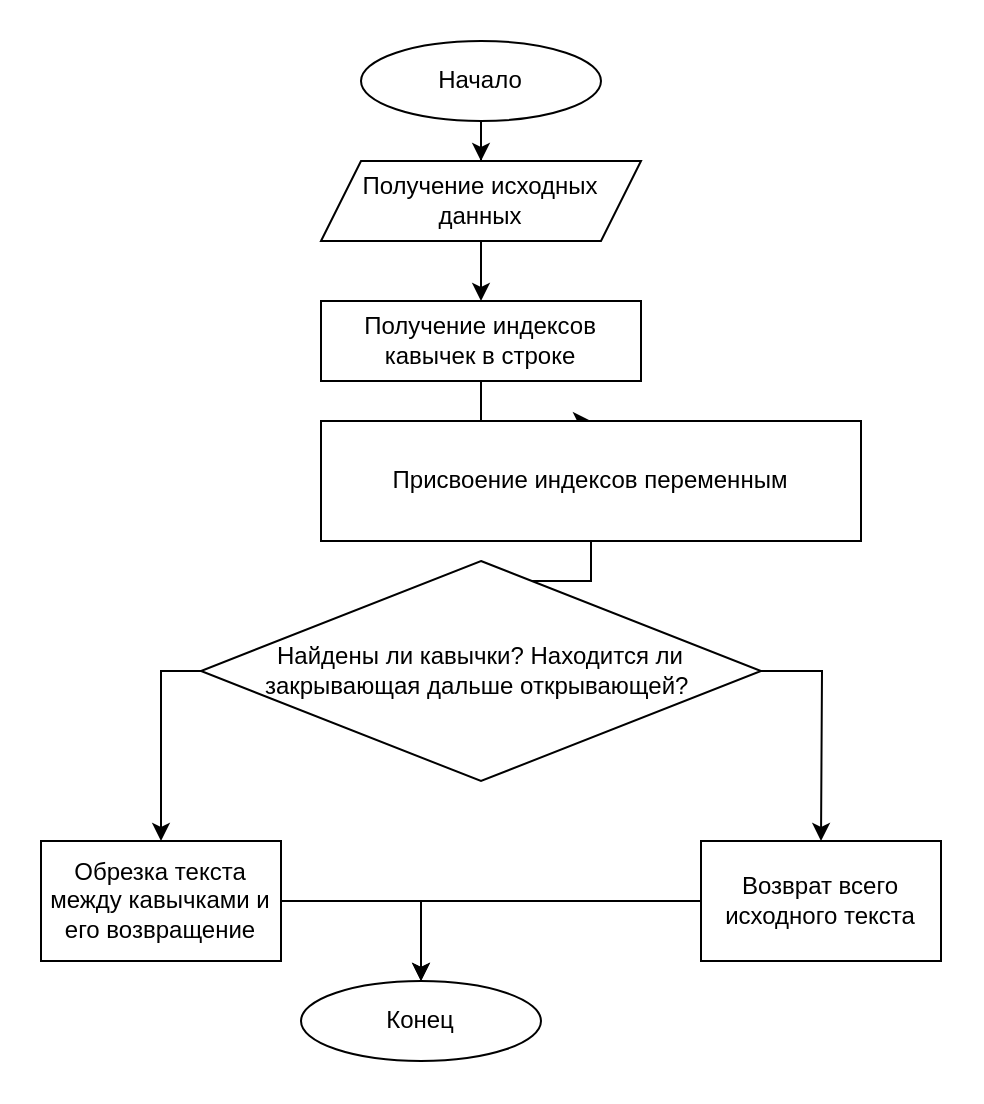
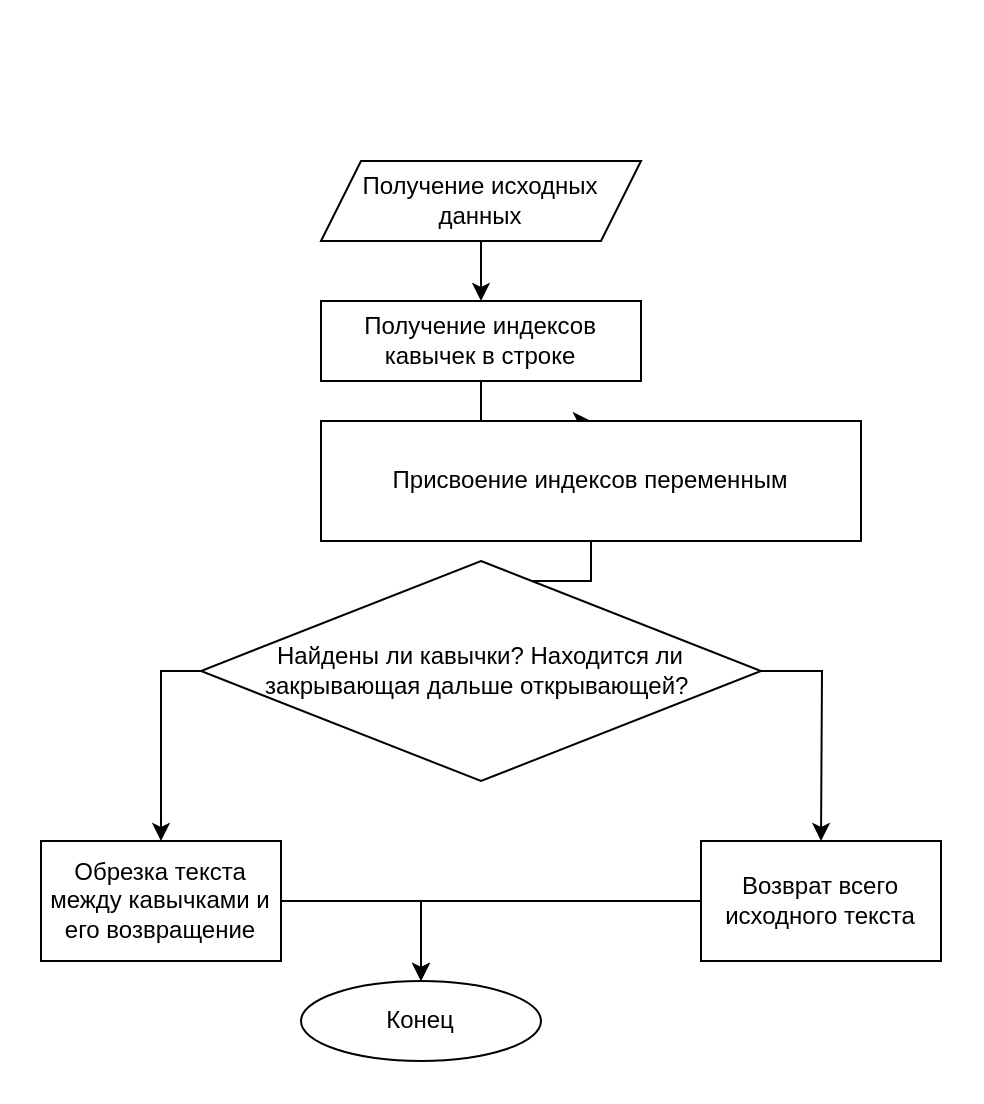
node "Начало": removed
edge "Начало" -> "Получение исходных данных": removed
